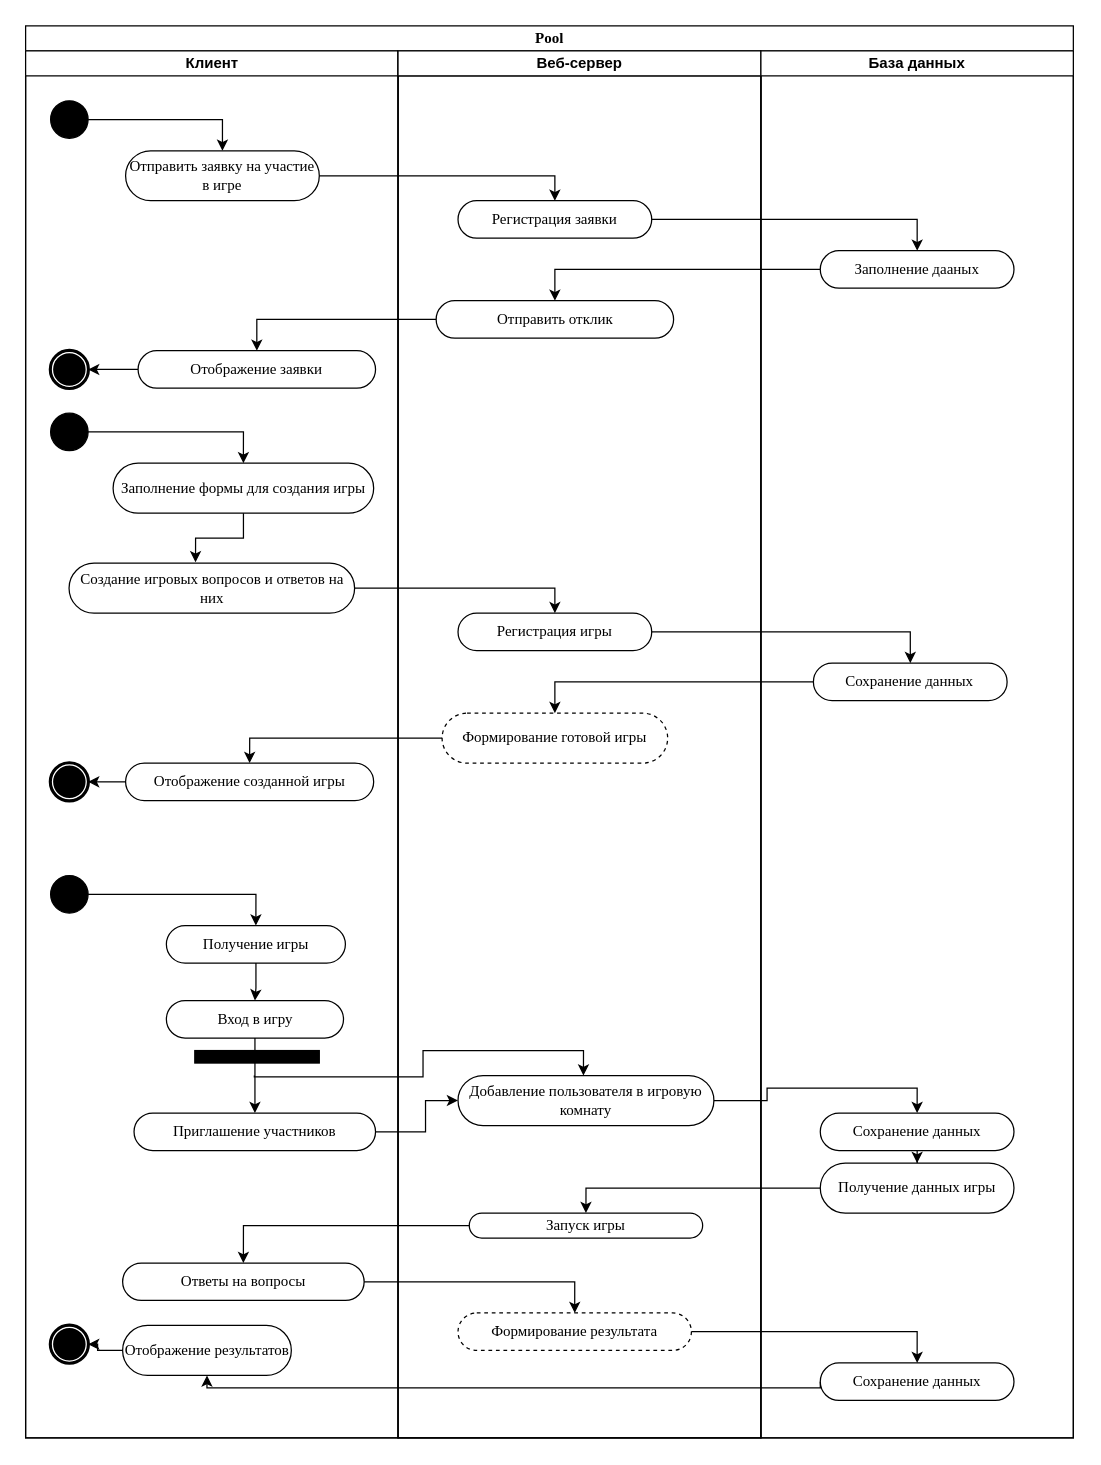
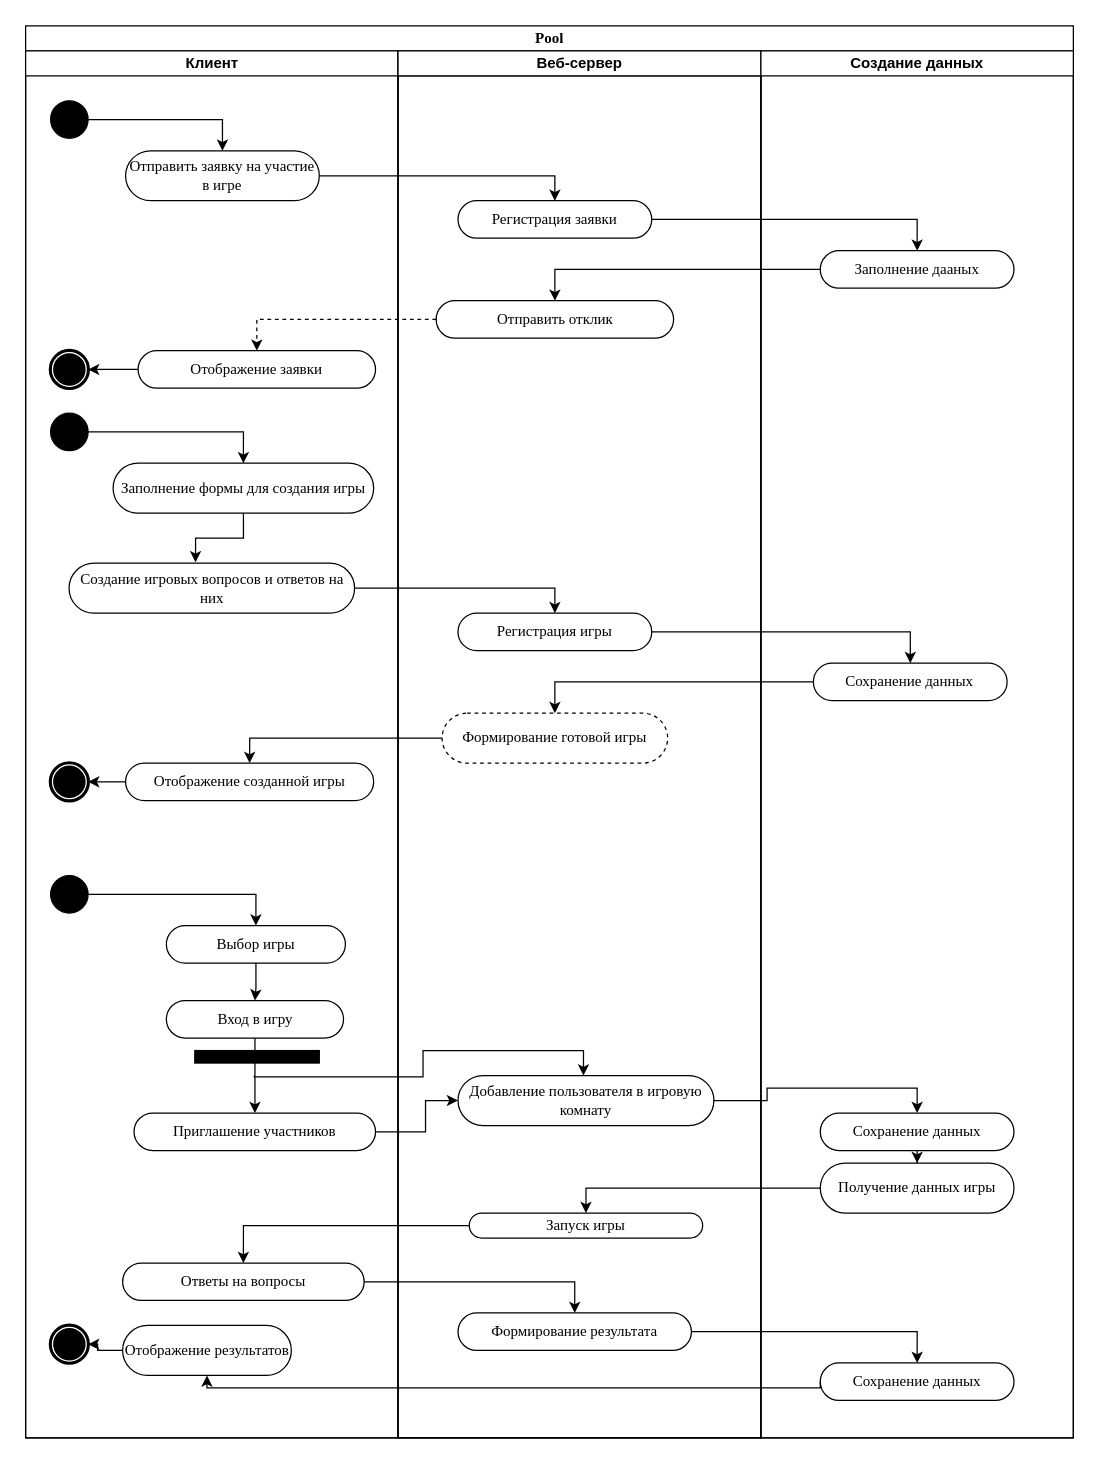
node "База данных": label "База данных" -> "Создание данных"
edge "Отправить отклик" -> "Отображение заявки": style solid -> dashed
node "Получение игры": label "Получение игры" -> "Выбор игры"
node "Формирование результата": style dashed -> solid
